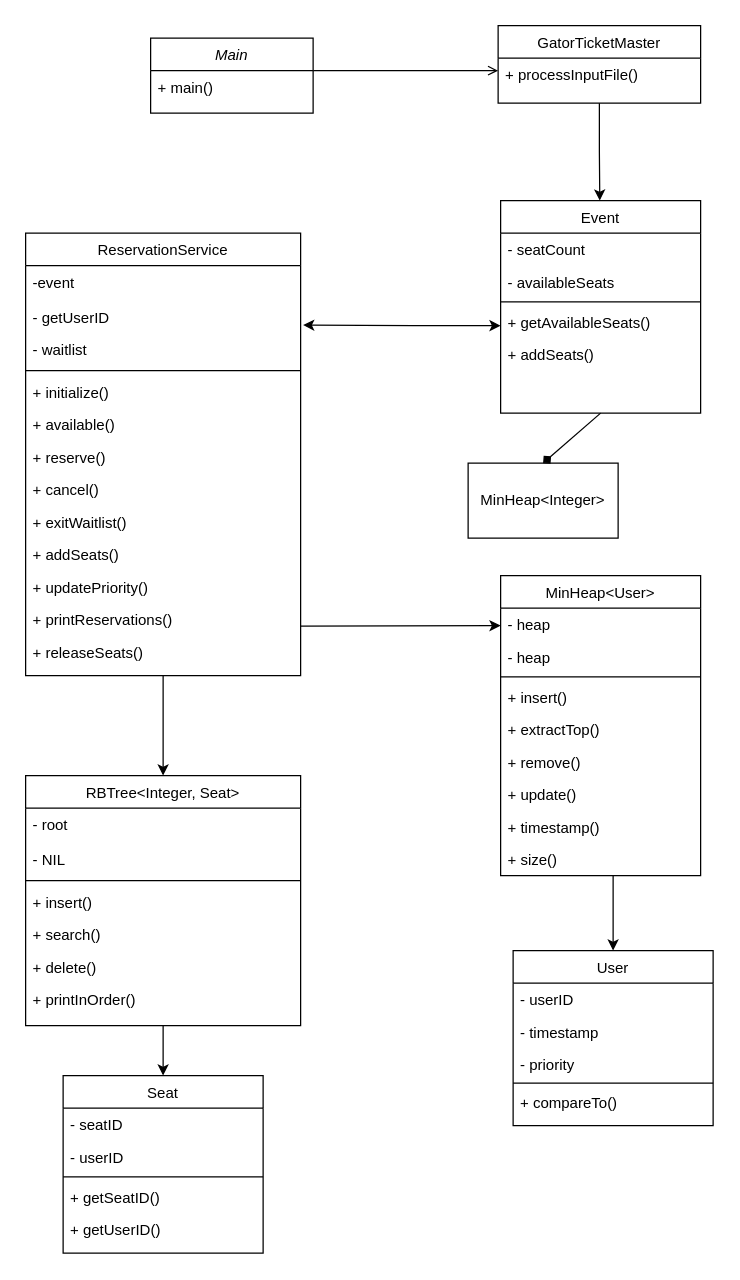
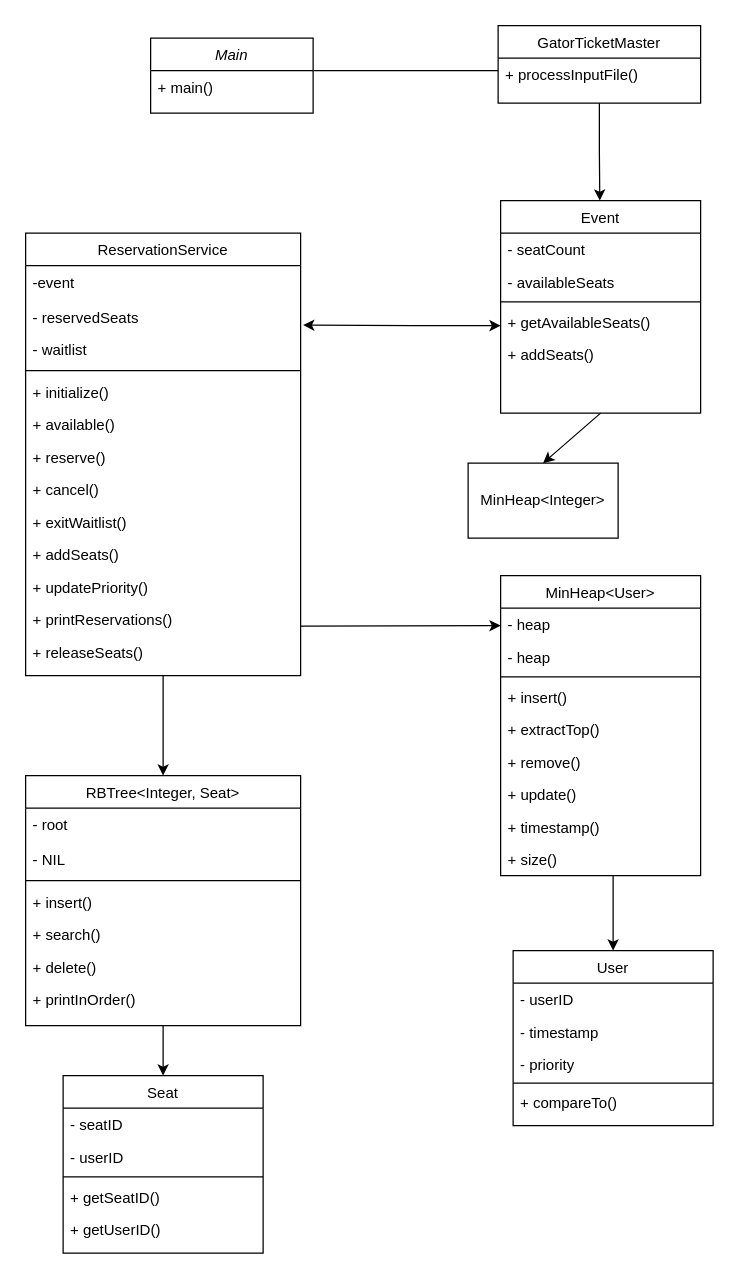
edge "Main" -> "GatorTicketMaster": arrowhead open -> none
node "- getUserID": label "- getUserID" -> "- reservedSeats"
edge "Event" -> "MinHeap<Integer>": arrowhead diamond -> classic
